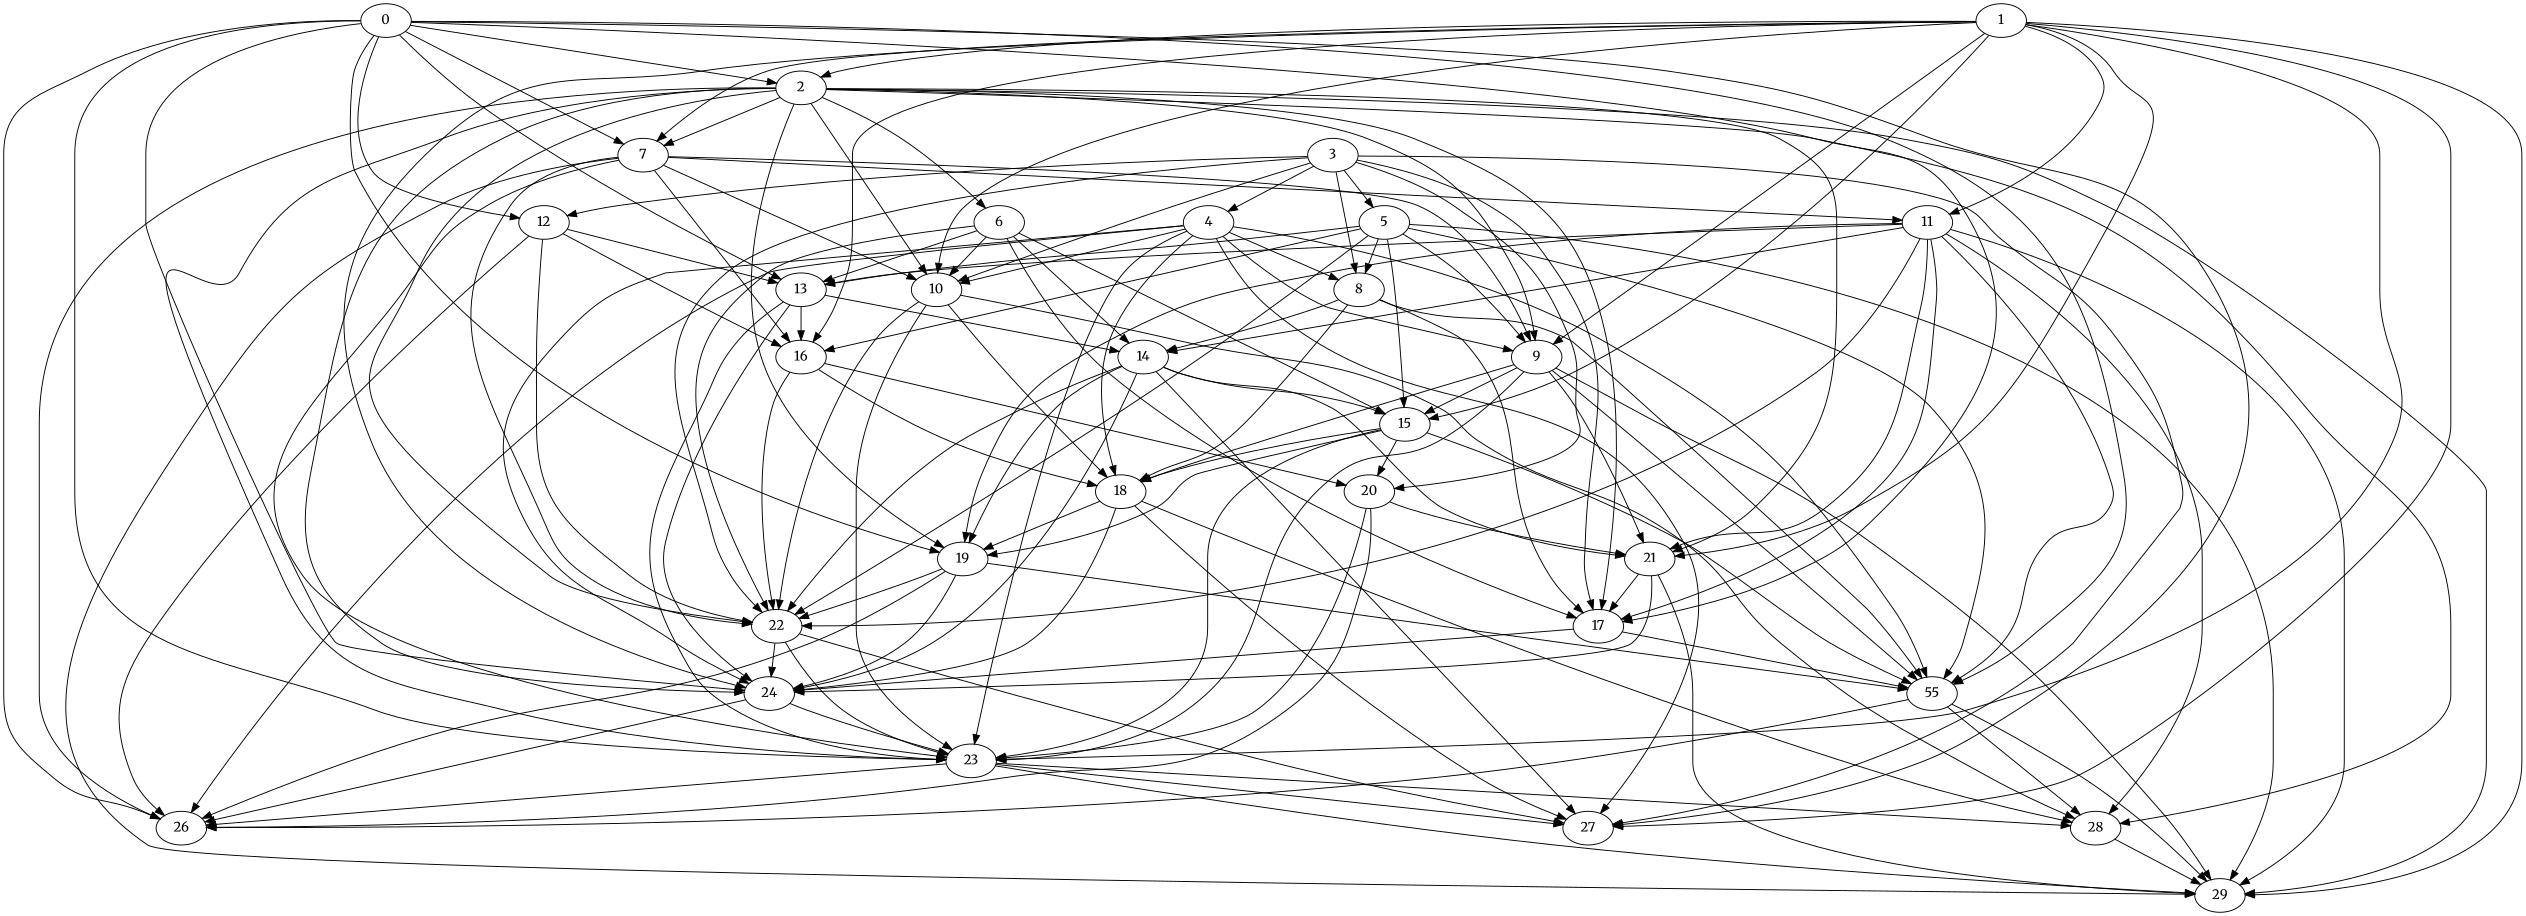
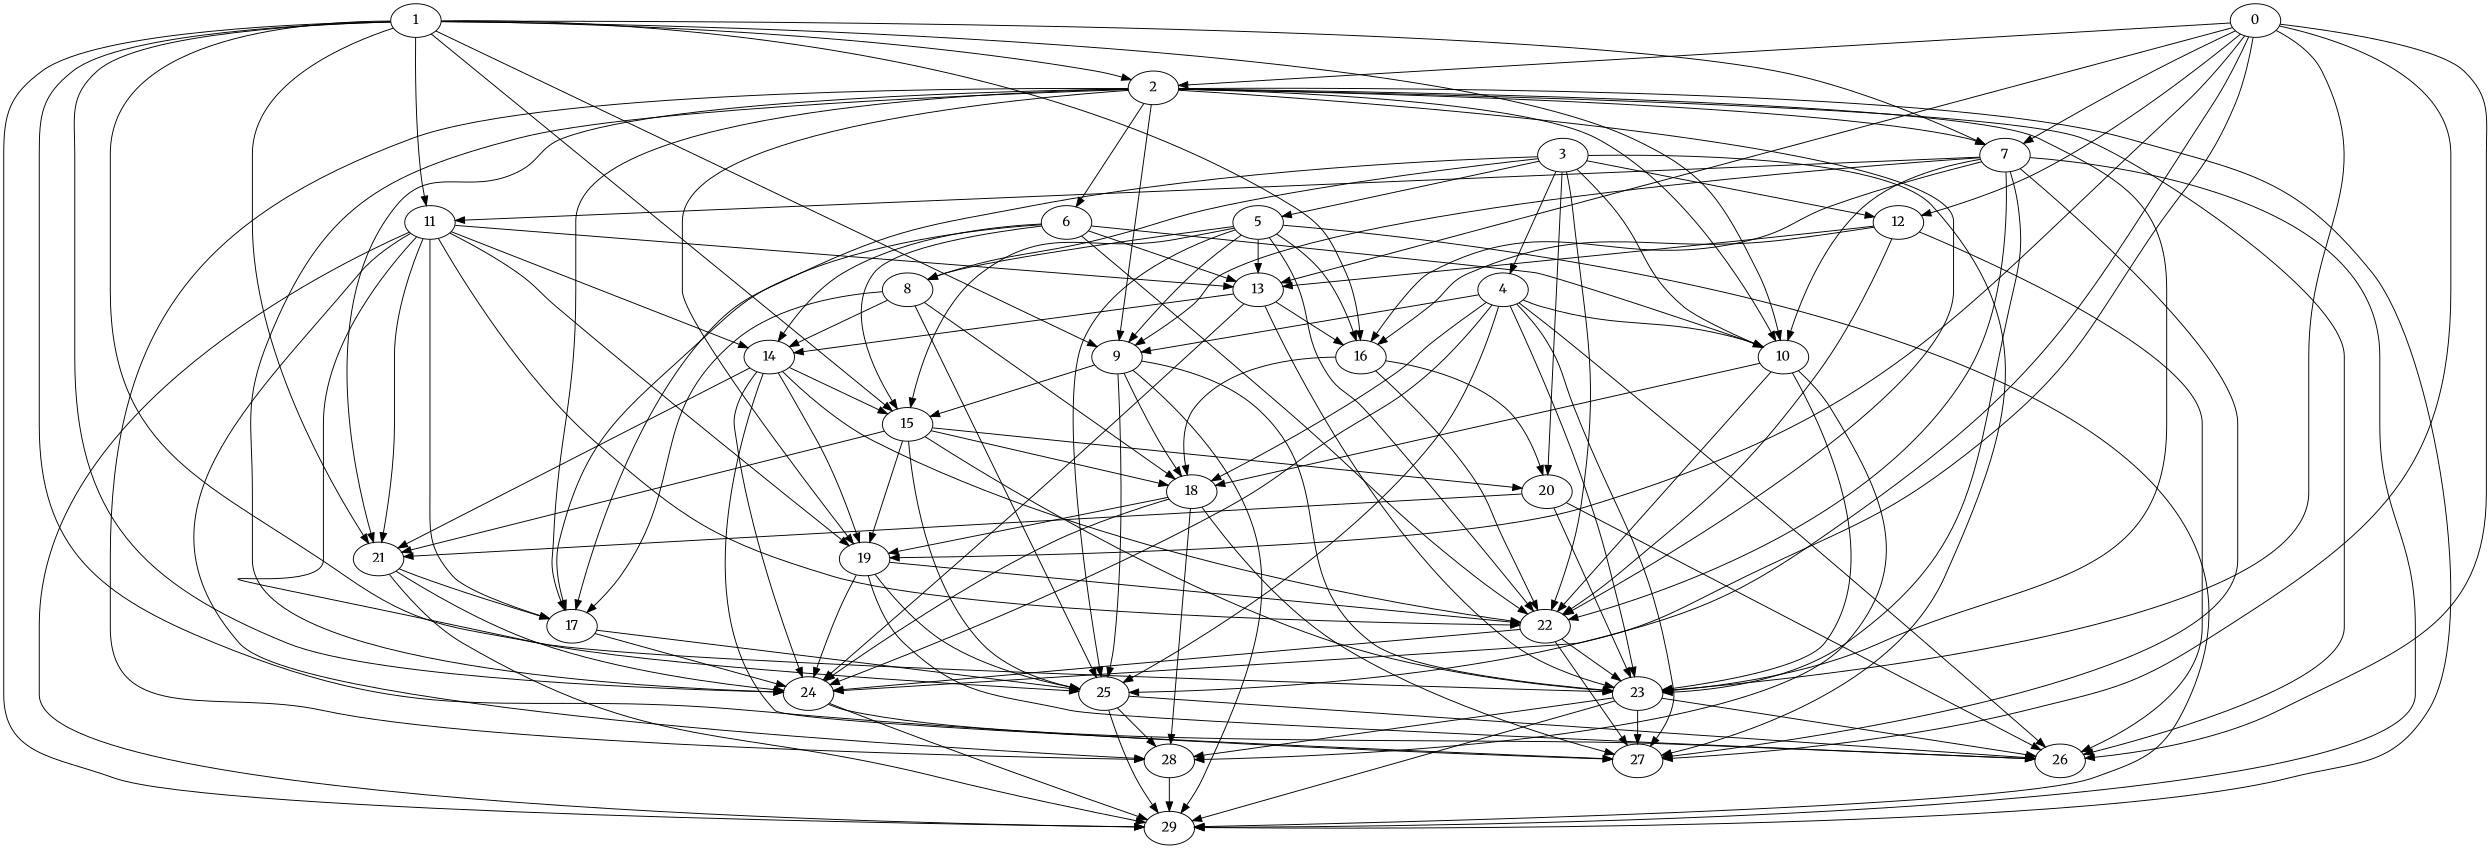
edge "0" -> "17": removed
edge "4" -> "8": removed
edge "9" -> "21": now "15" -> "21"
edge "7" -> "27": added
node "55": label "55" -> "25"
edge "24" -> "23": now "24" -> "29"
